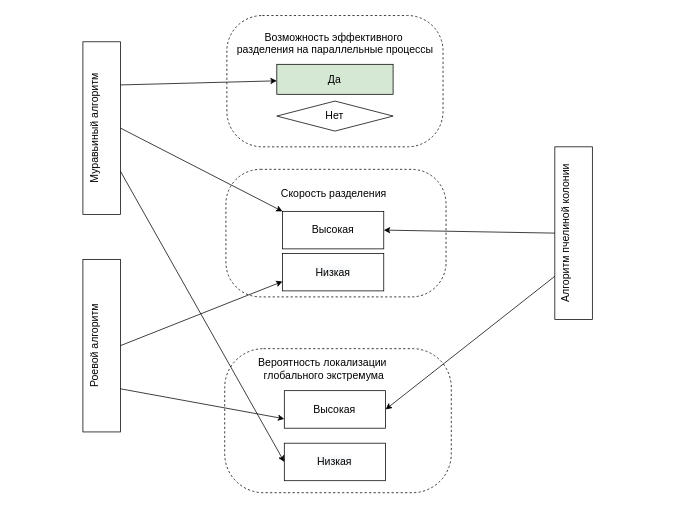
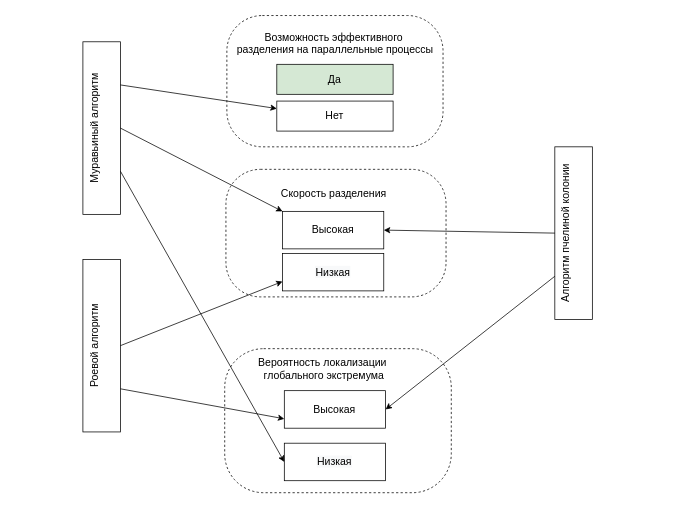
edge "Муравьиный алгоритм" -> "Да": now "Муравьиный алгоритм" -> "Нет"
node "Нет": shape diamond -> rectangle
